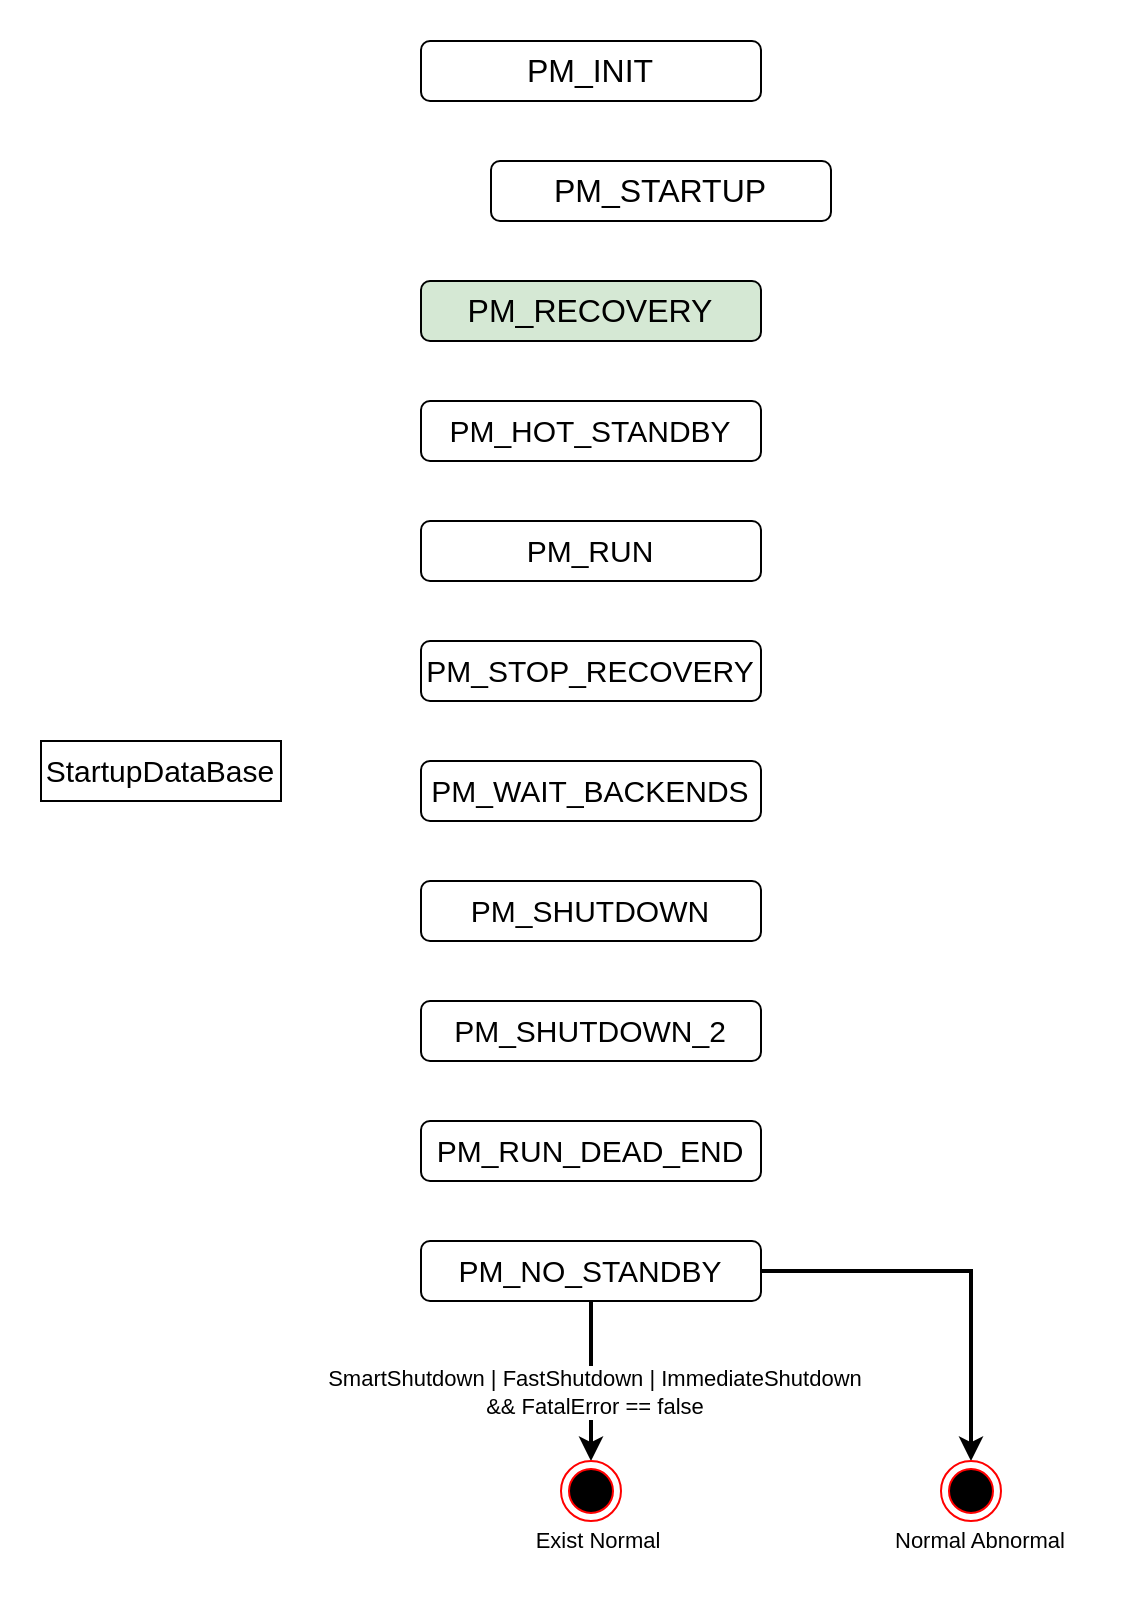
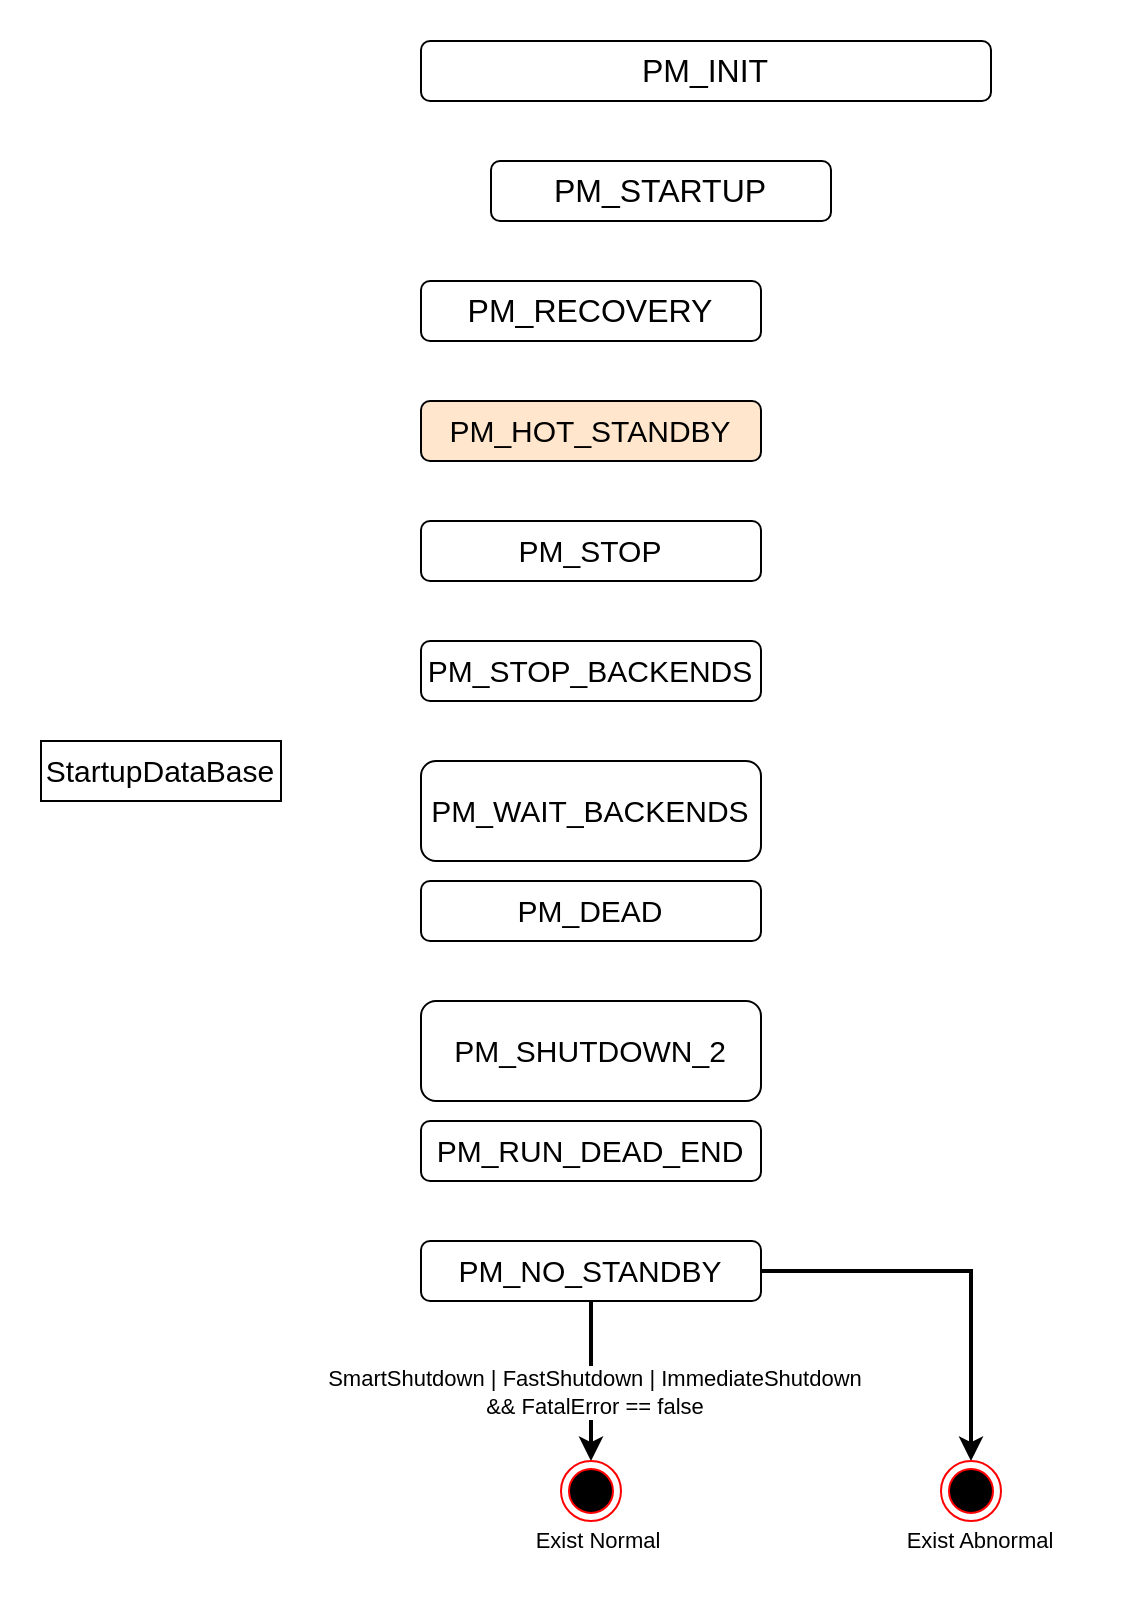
node "PM_INIT": size 340x60 -> 570x60
node "PM_RECOVERY": fillcolor #d5e8d4 -> #ffffff
node "PM_HOT_STANDBY": fillcolor #ffffff -> #ffe6cc
node "PM_RUN": label "PM_RUN" -> "PM_STOP"
node "PM_STOP_RECOVERY": label "PM_STOP_RECOVERY" -> "PM_STOP_BACKENDS"
node "PM_WAIT_BACKENDS": size 340x60 -> 340x100
node "PM_SHUTDOWN": label "PM_SHUTDOWN" -> "PM_DEAD"
node "PM_SHUTDOWN_2": size 340x60 -> 340x100
node "Normal Abnormal": label "Normal Abnormal" -> "Exist Abnormal"
